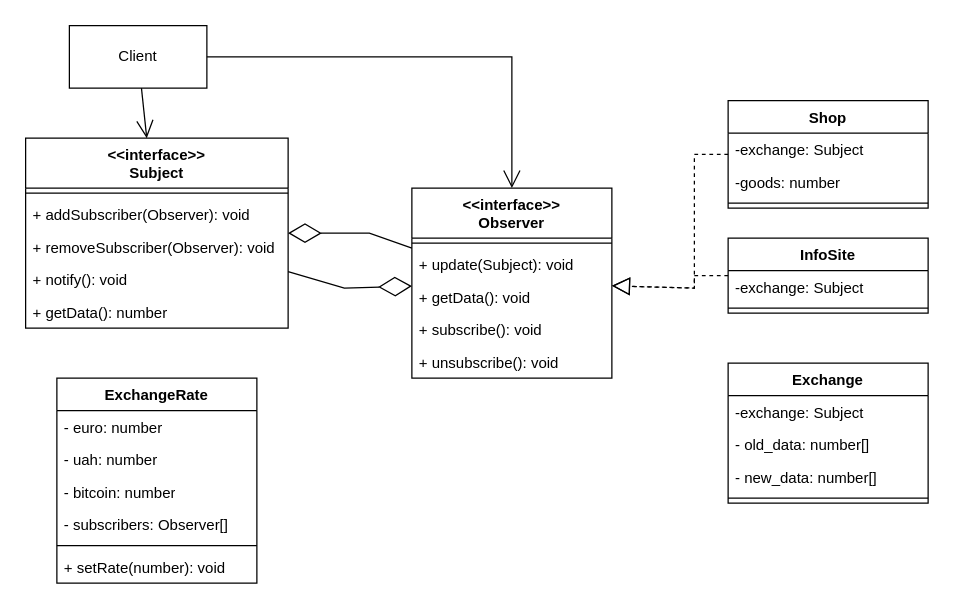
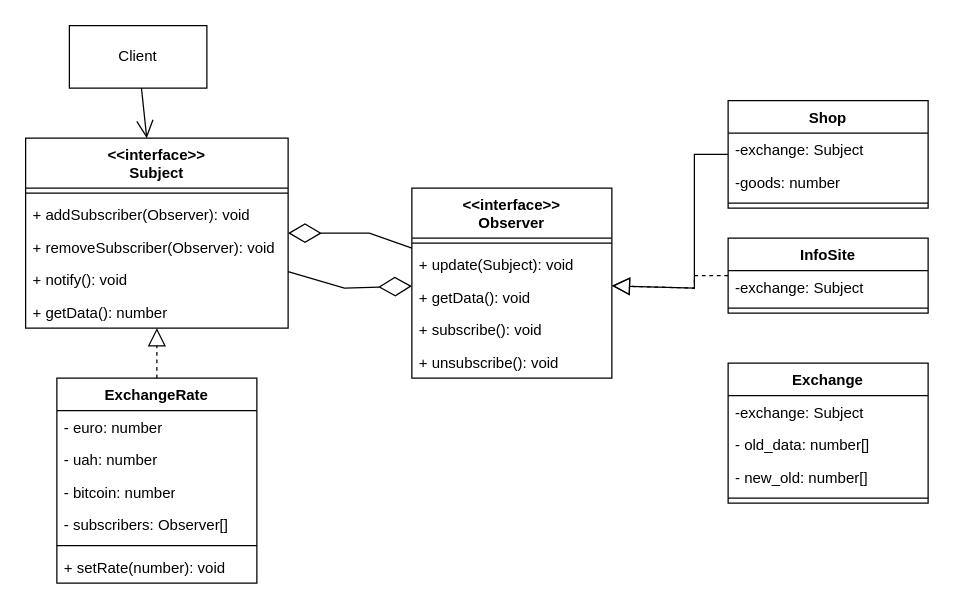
edge "Client" -> "<<interface>> Observer": removed
edge "Shop" -> "<<interface>> Observer": style dashed -> solid
edge "ExchangeRate" -> "<<interface>> Subject": added
node "- new_data: number[]": label "- new_data: number[]" -> "- new_old: number[]"
